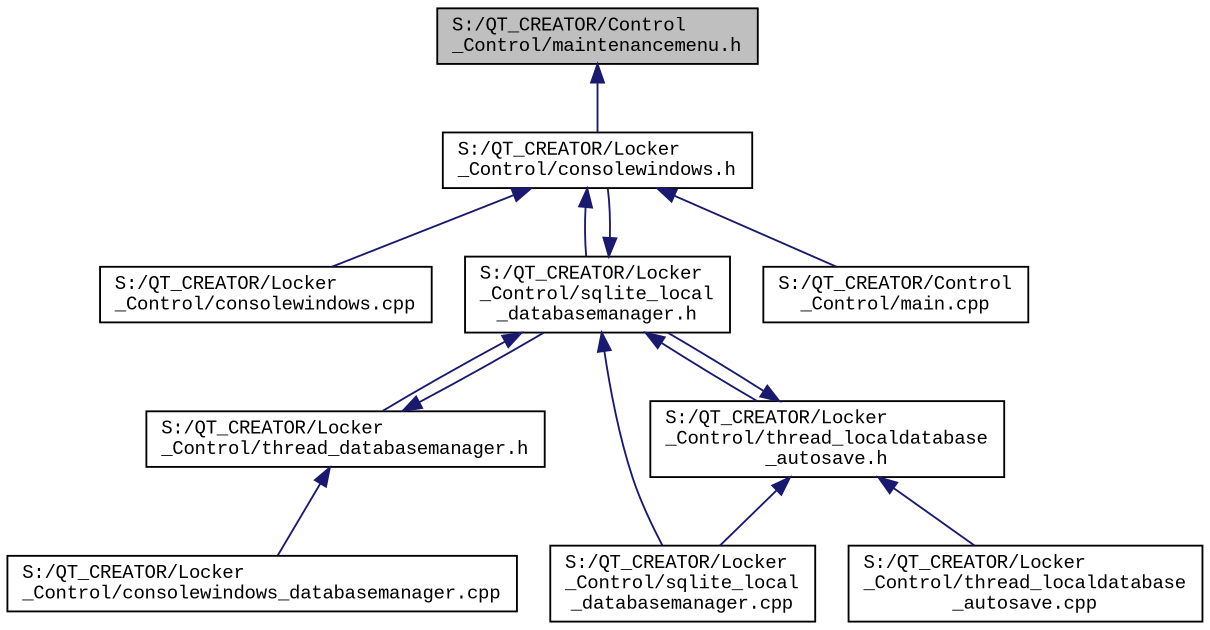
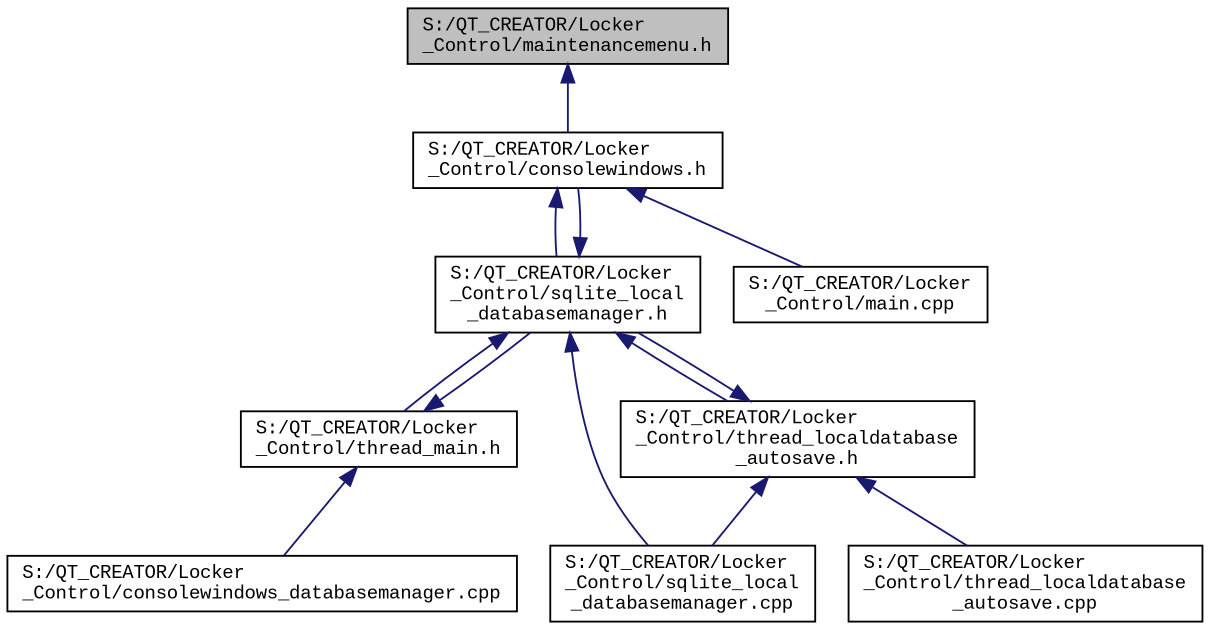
node "S:/QT_CREATOR/Control _Control/maintenancemenu.h": label "S:/QT_CREATOR/Control _Control/maintenancemenu.h" -> "S:/QT_CREATOR/Locker _Control/maintenancemenu.h"
node "S:/QT_CREATOR/Locker _Control/consolewindows.cpp": removed
node "S:/QT_CREATOR/Control _Control/main.cpp": label "S:/QT_CREATOR/Control _Control/main.cpp" -> "S:/QT_CREATOR/Locker _Control/main.cpp"
node "S:/QT_CREATOR/Locker _Control/thread_databasemanager.h": label "S:/QT_CREATOR/Locker _Control/thread_databasemanager.h" -> "S:/QT_CREATOR/Locker _Control/thread_main.h"
